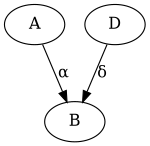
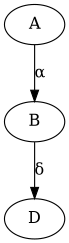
edge "D" -> "B": reversed
